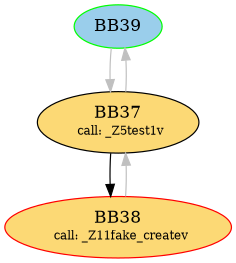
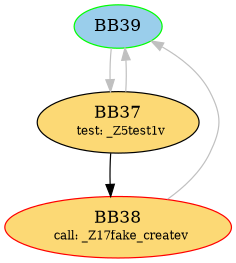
node "BB37": text "call: _Z5test1v" -> "test: _Z5test1v"
edge "BB38" -> "BB37": now "BB38" -> "BB39"
node "BB38": text "call: _Z11fake_createv" -> "call: _Z17fake_createv"
